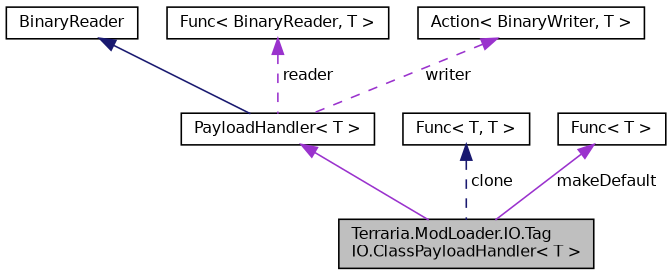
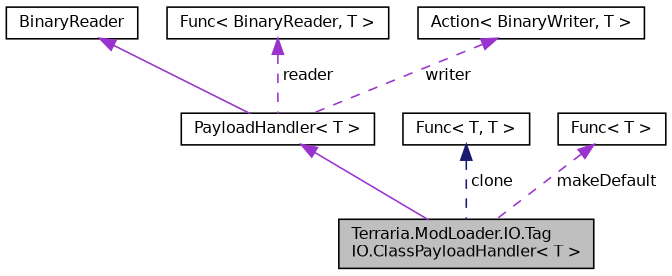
edge "PayloadHandler< T >" -> "BinaryReader": color midnightblue -> darkorchid3
edge "Terraria.ModLoader.IO.Tag IO.ClassPayloadHandler< T >" -> "Func< T >": style solid -> dashed
